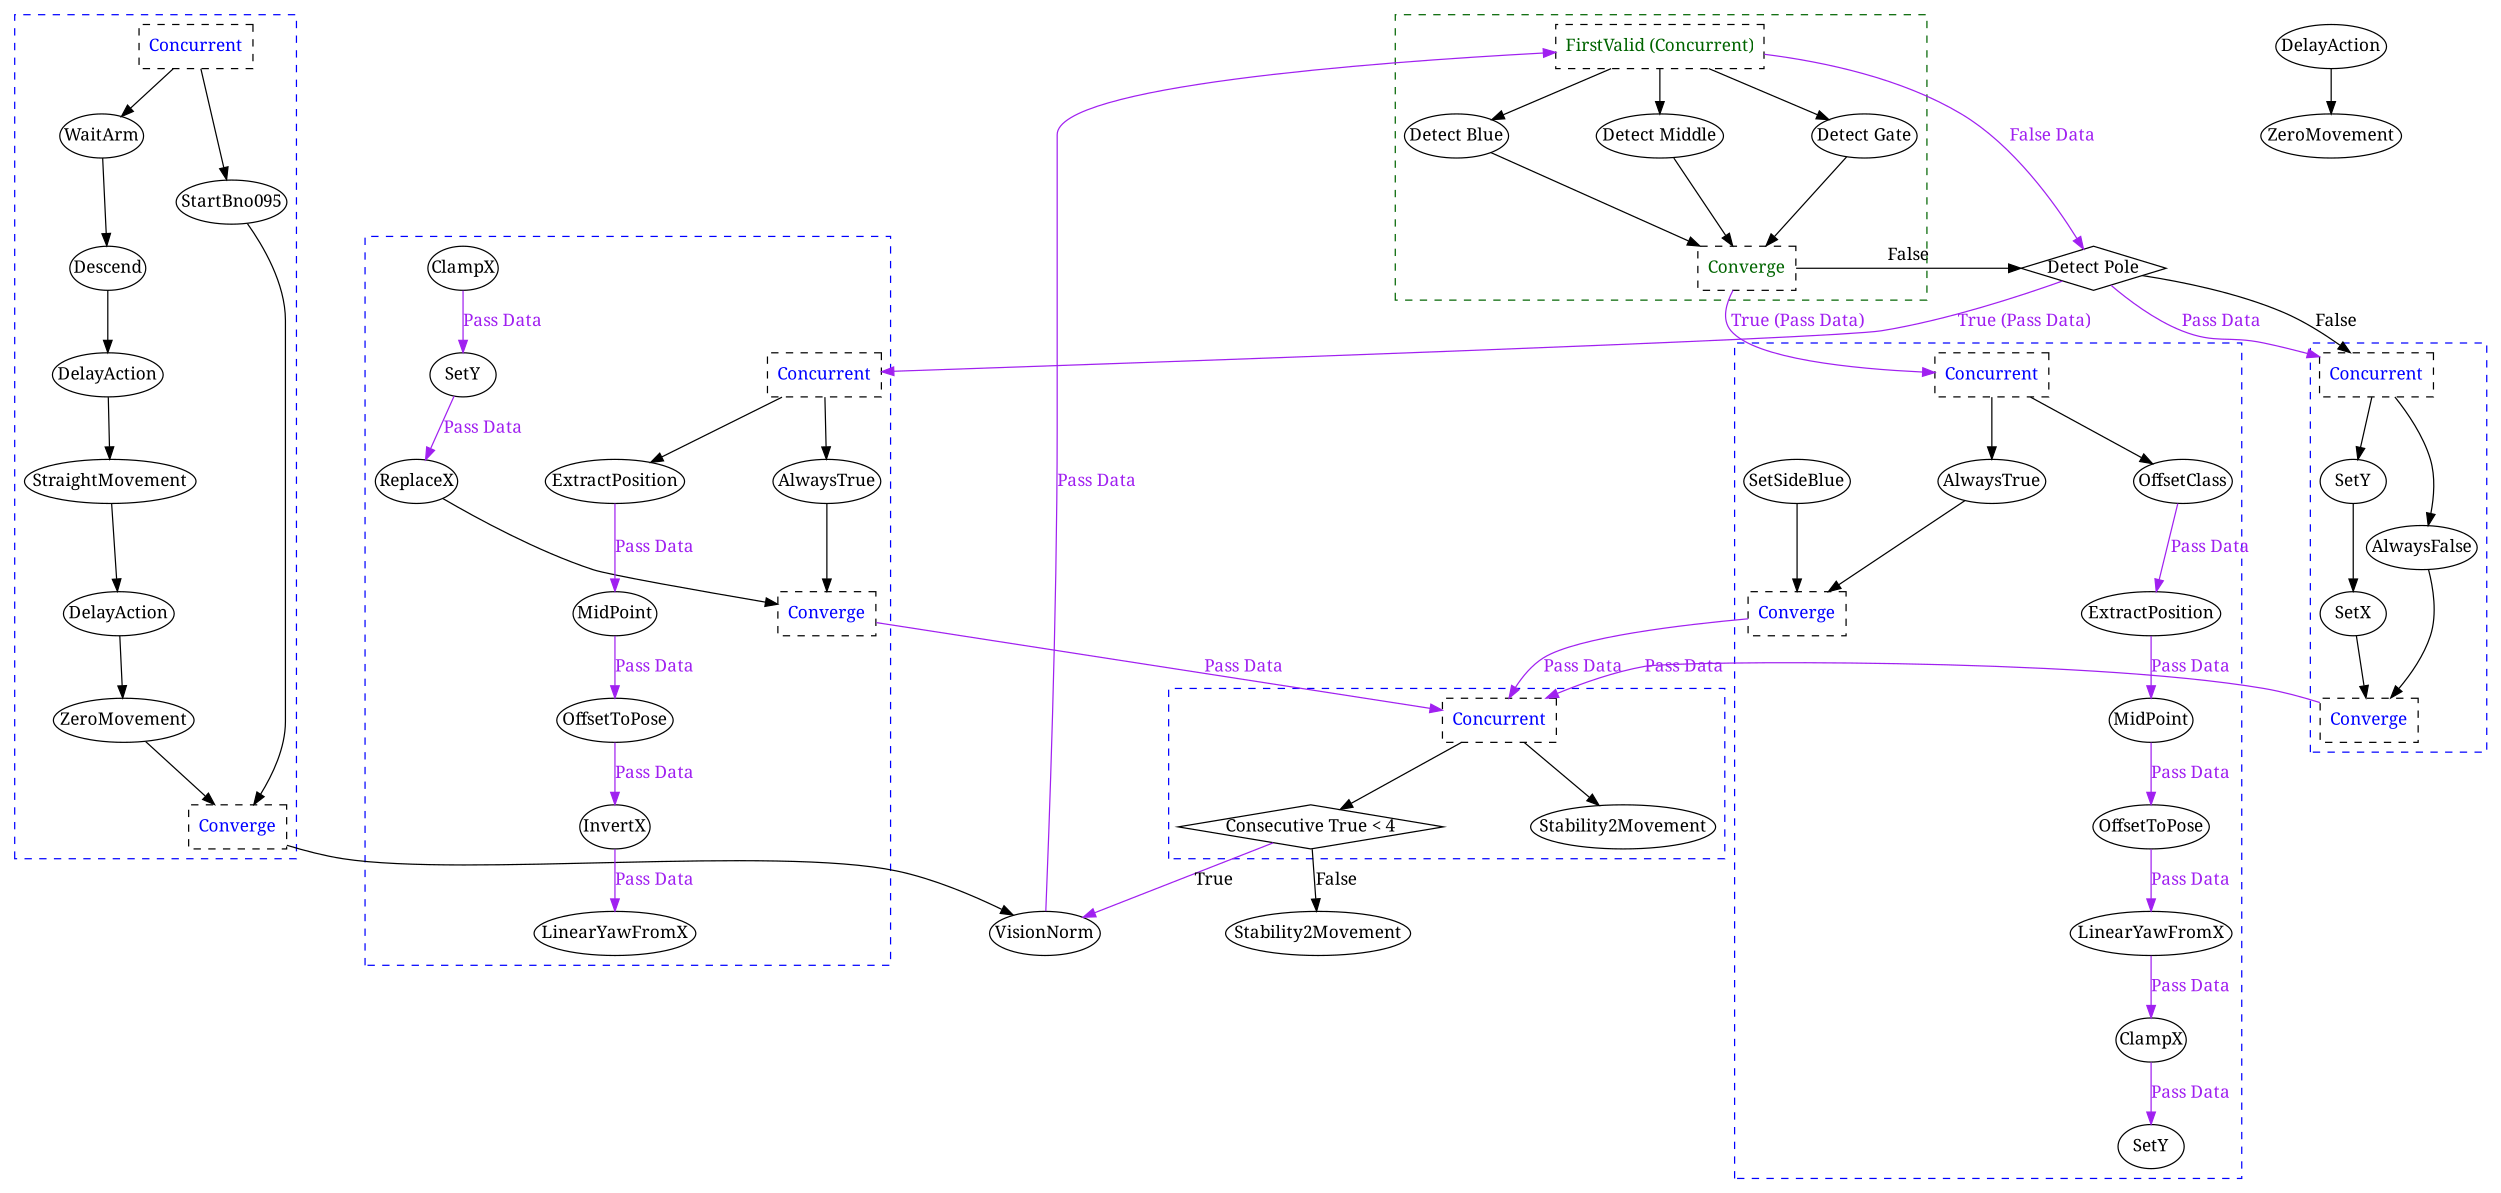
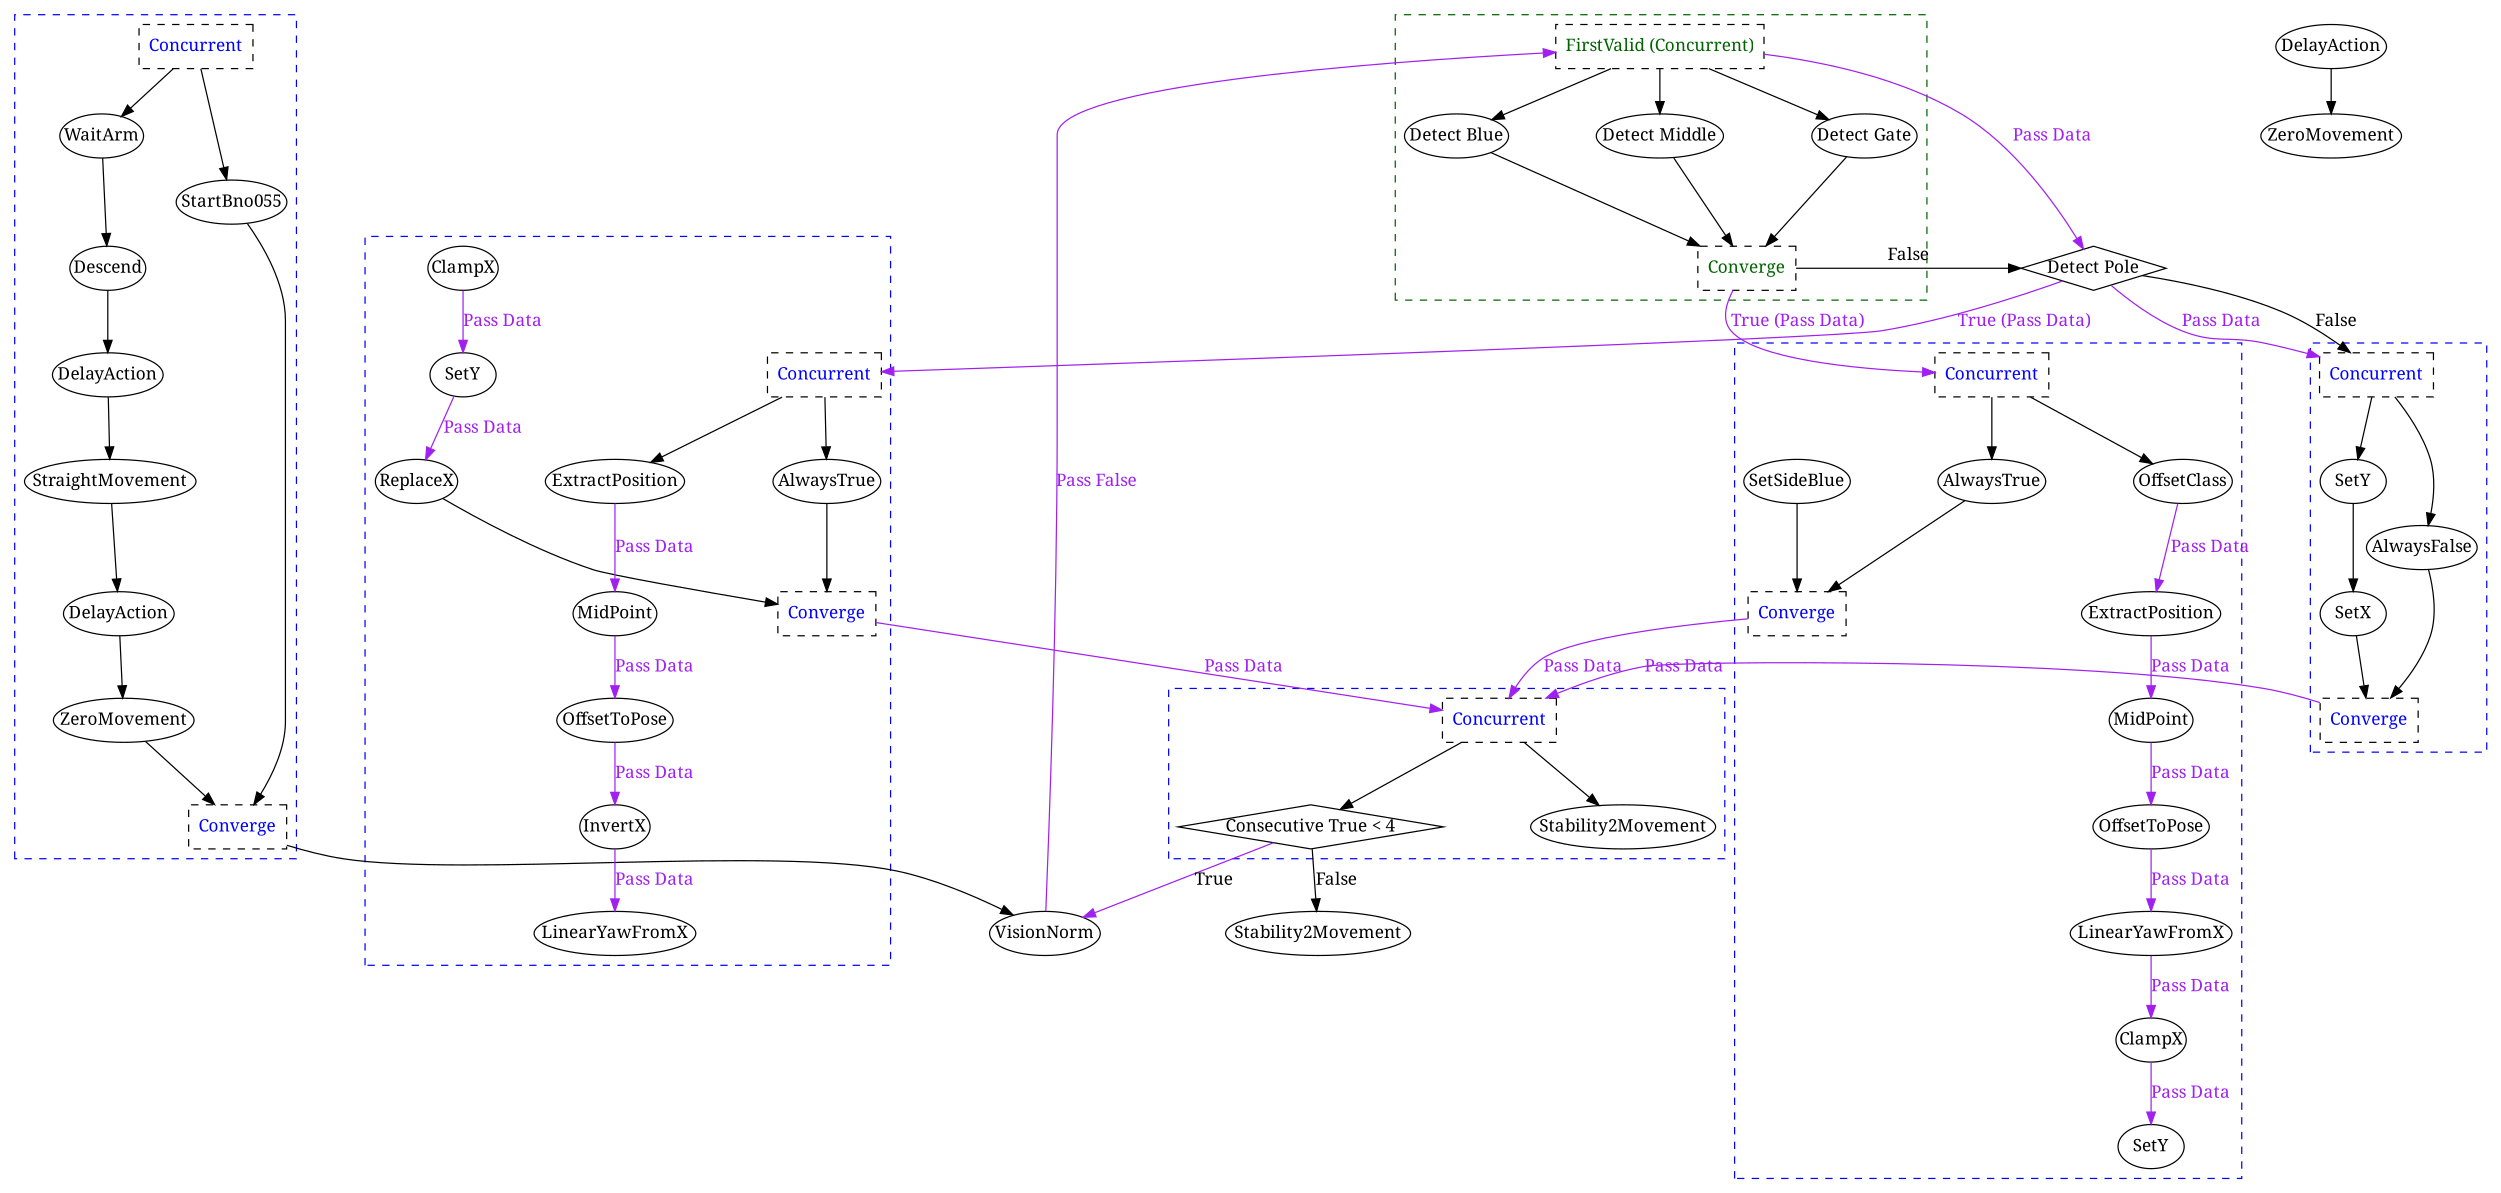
edge "FirstValid (Concurrent)" -> "Detect Pole": label "False Data" -> "Pass Data"
node "StartBno095": label "StartBno095" -> "StartBno055"
edge "VisionNorm" -> "FirstValid (Concurrent)": label "Pass Data" -> "Pass False"
